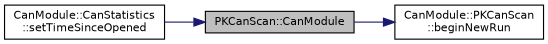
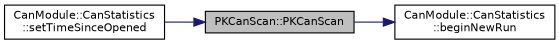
node "PKCanScan::CanModule": label "PKCanScan::CanModule" -> "PKCanScan::PKCanScan"
node "CanModule::PKCanScan ::beginNewRun": label "CanModule::PKCanScan ::beginNewRun" -> "CanModule::CanStatistics ::beginNewRun"
